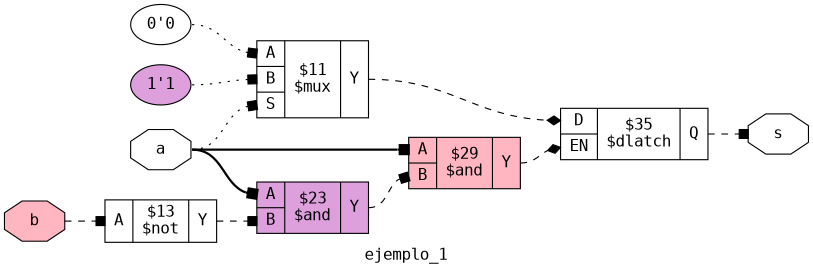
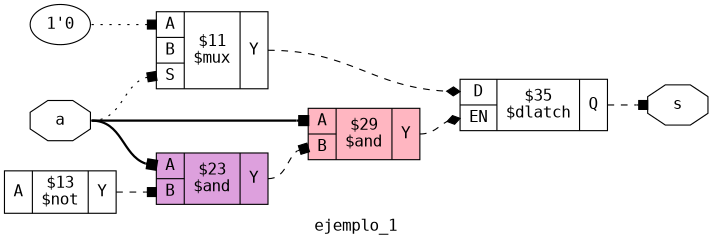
node "0'0": label "0'0" -> "1'0"
node "1'1": removed
node "b": removed
